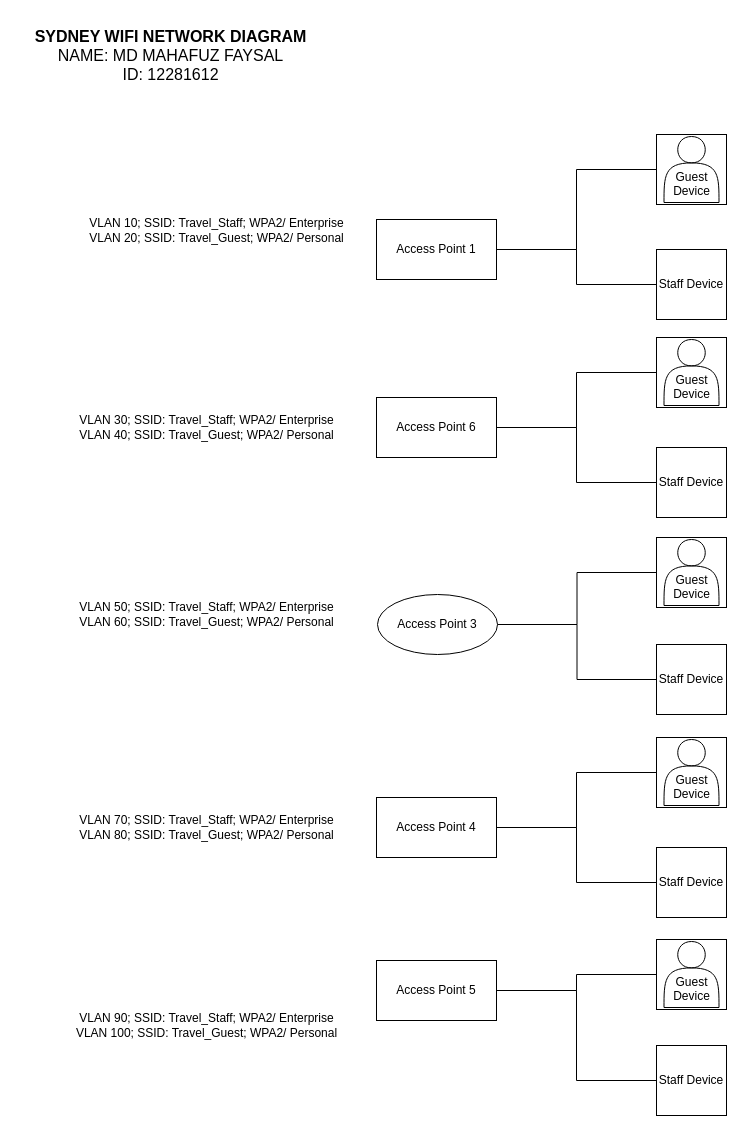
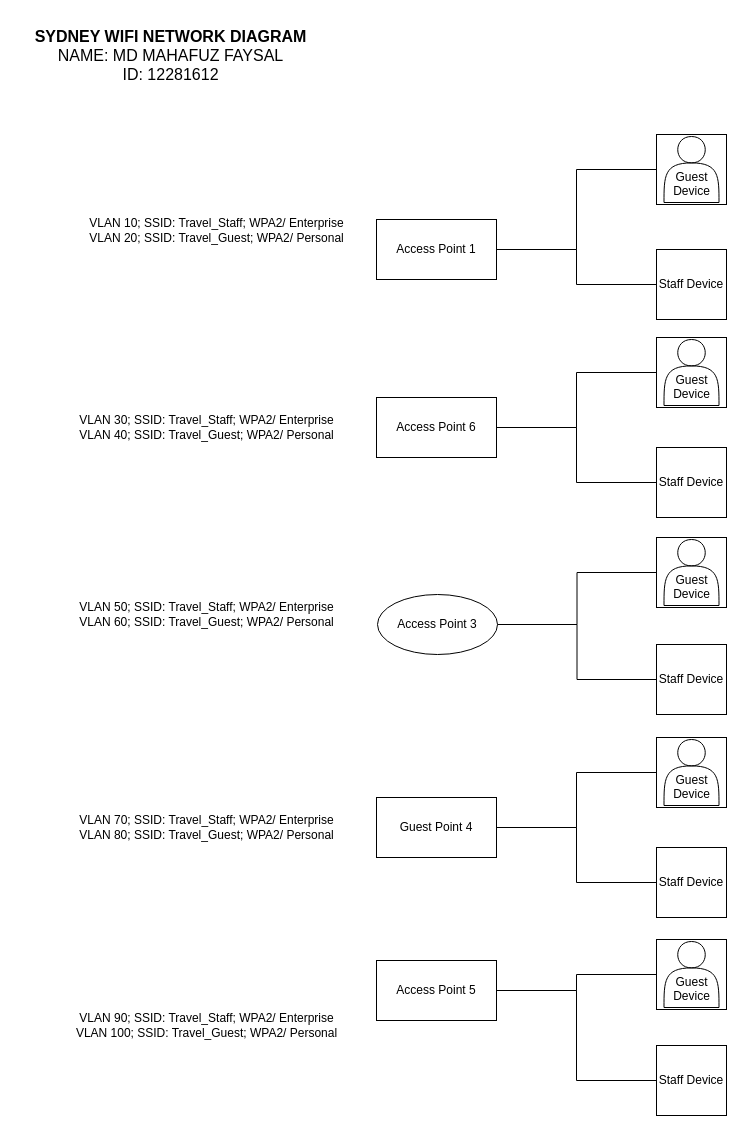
node "Access Point 4": label "Access Point 4" -> "Guest Point 4"
